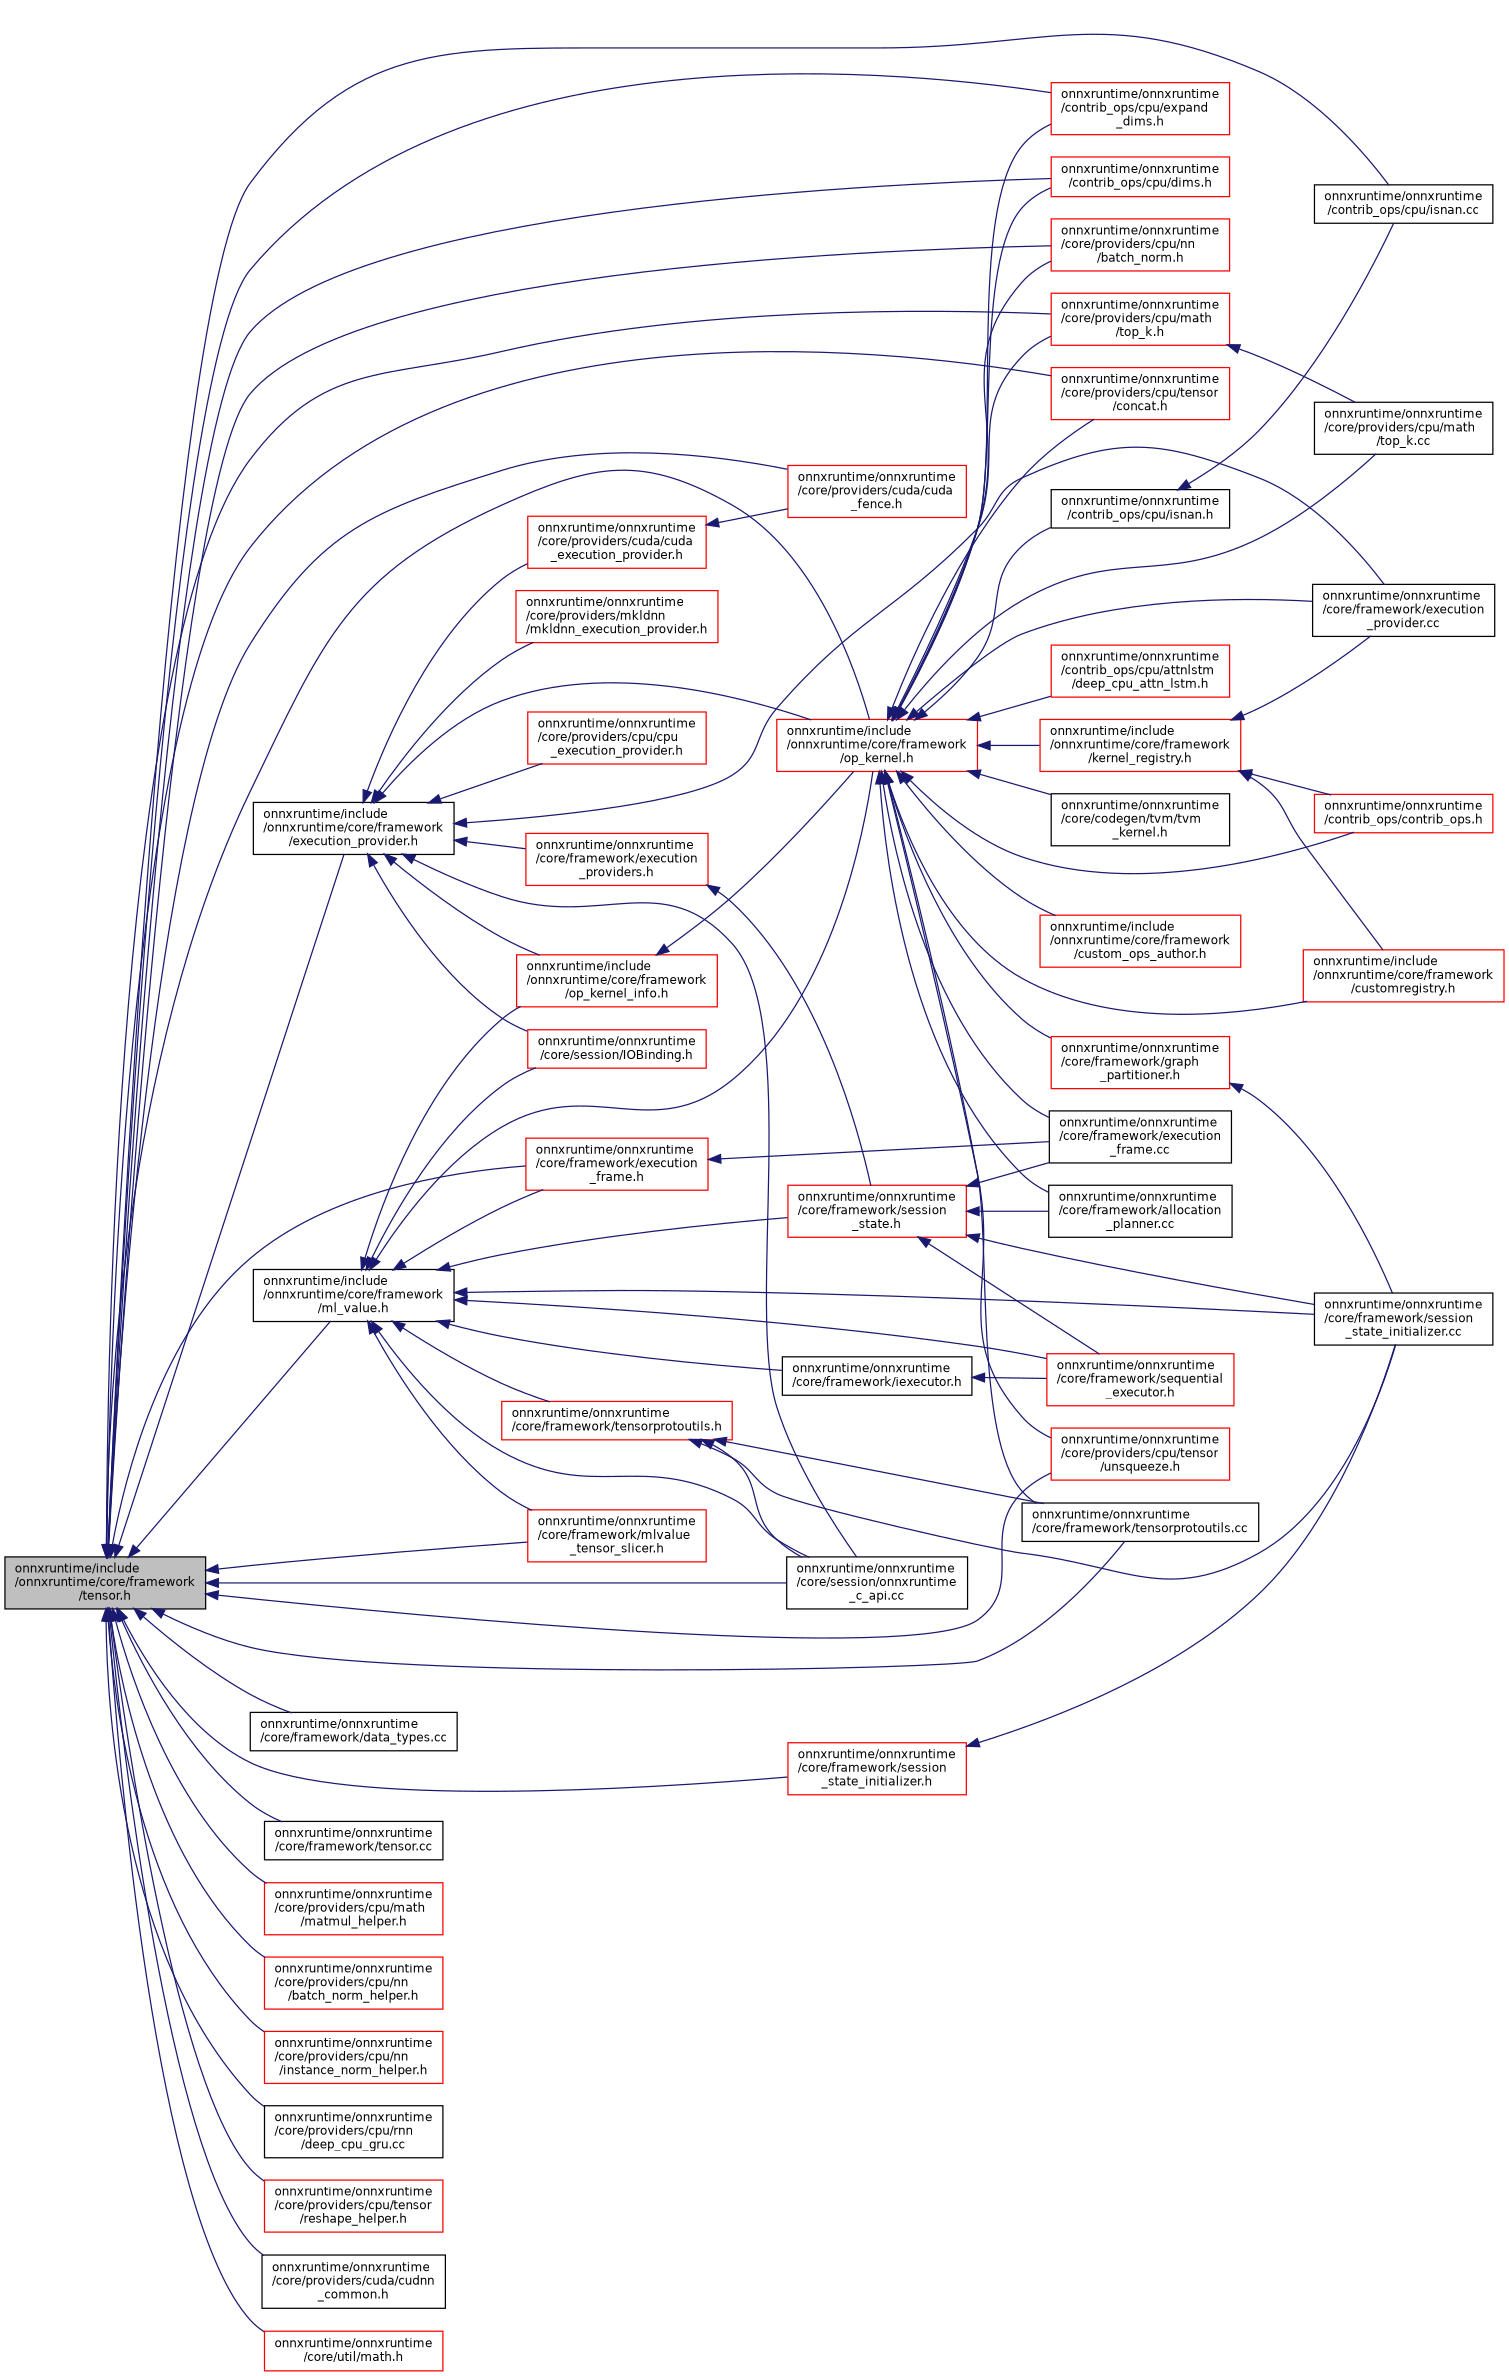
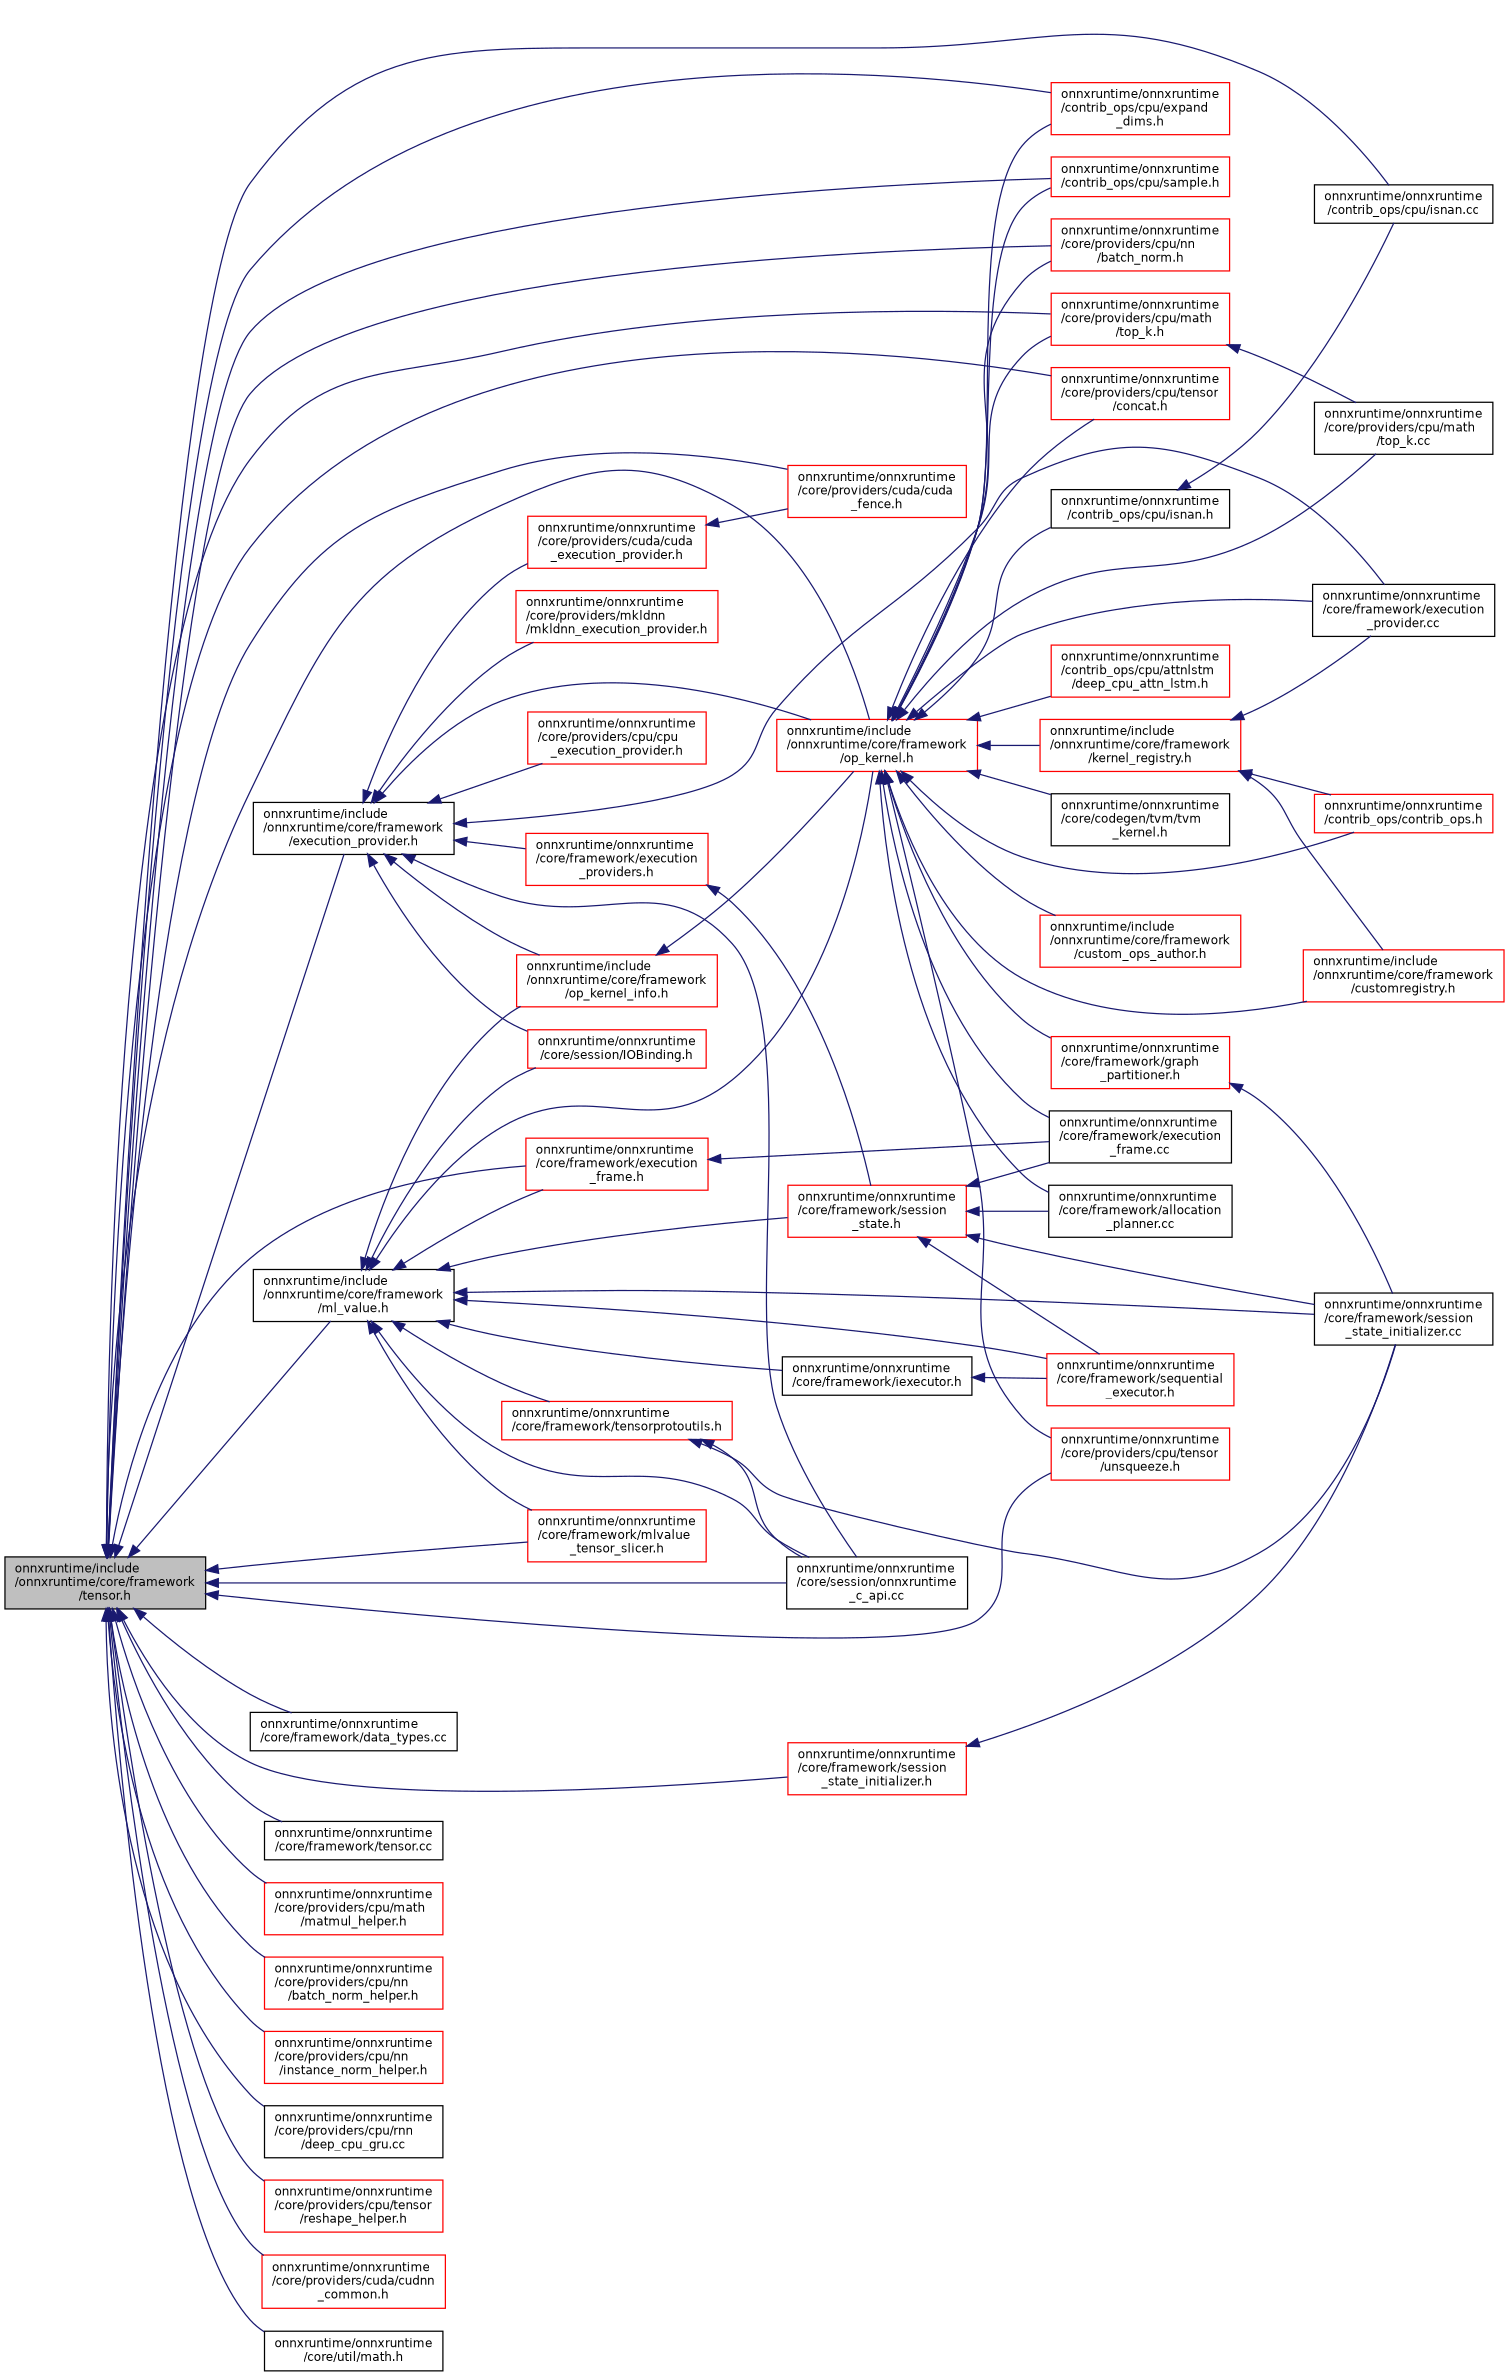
node "onnxruntime/onnxruntime /contrib_ops/cpu/dims.h": label "onnxruntime/onnxruntime /contrib_ops/cpu/dims.h" -> "onnxruntime/onnxruntime /contrib_ops/cpu/sample.h"
node "onnxruntime/onnxruntime /core/framework/tensorprotoutils.cc": removed
node "onnxruntime/onnxruntime /core/providers/cuda/cudnn _common.h": color black -> red
node "onnxruntime/onnxruntime /core/util/math.h": color red -> black
